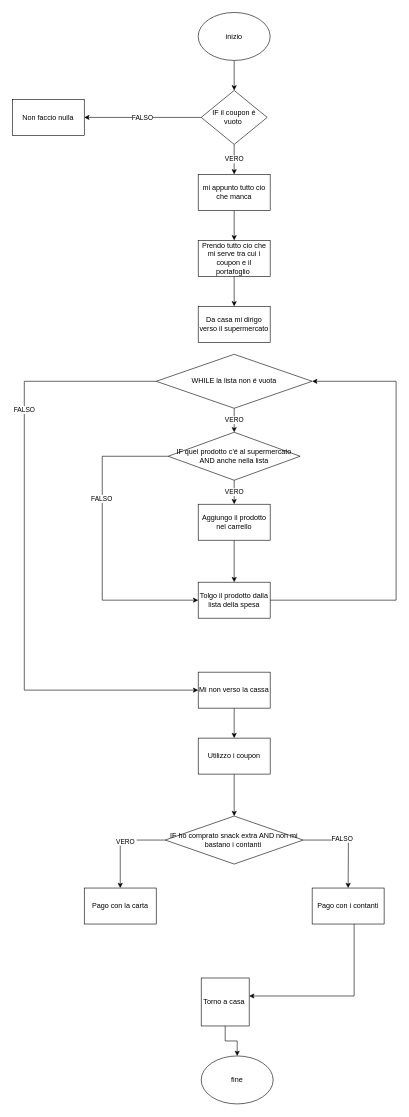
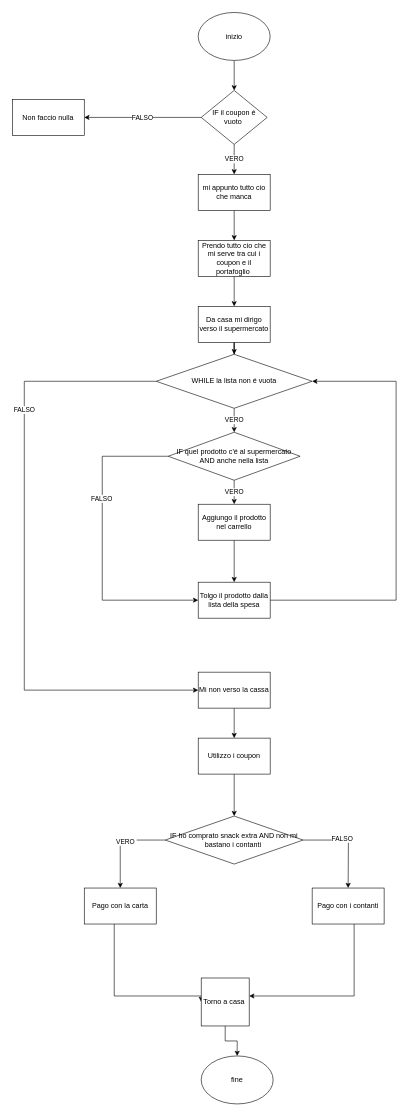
edge "Da casa mi dirigo verso il supermercato" -> "WHILE la lista non é vuota": added
edge "Pago con la carta" -> "Torno a casa": added
